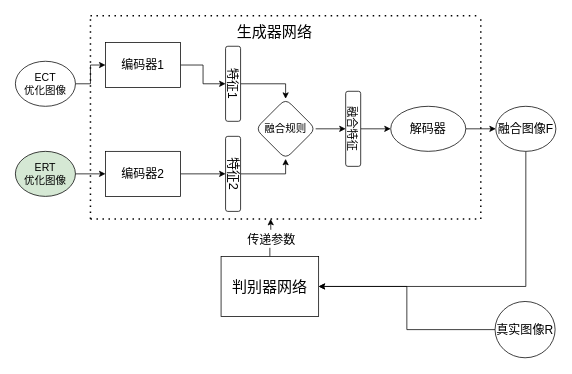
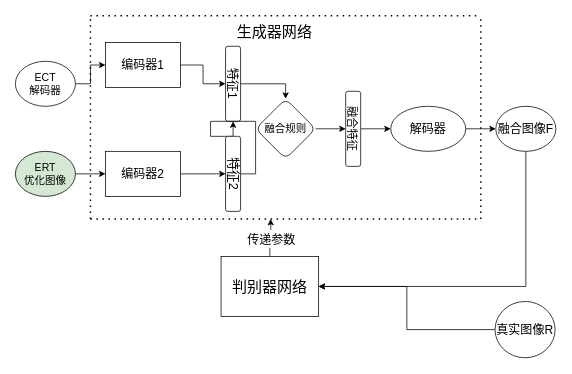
node "ECT 优化图像": label "ECT 优化图像" -> "ECT 解码器"
edge "特征2" -> "融合规则": now "特征2" -> "特征1"
